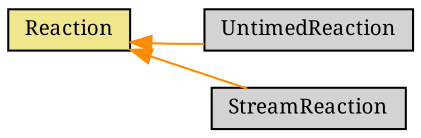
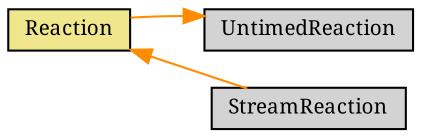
edge "UntimedReaction" -> "Reaction": reversed
